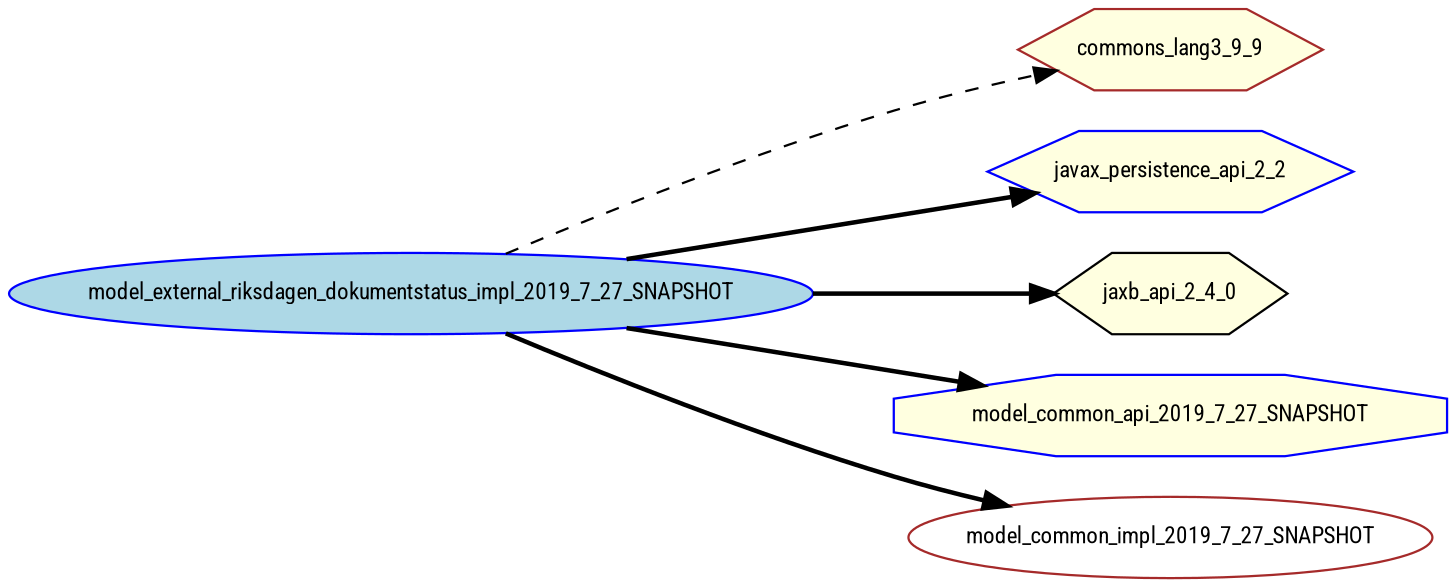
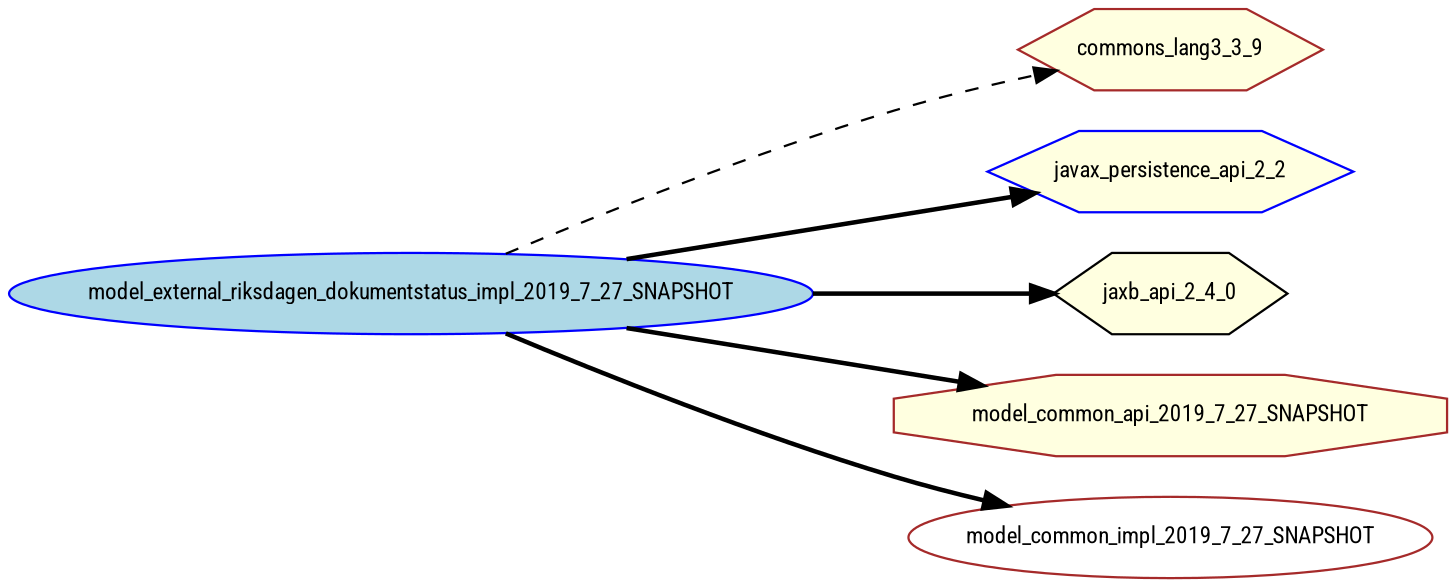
node "commons_lang3_9_9": label "commons_lang3_9_9" -> "commons_lang3_3_9"
node "model_common_api_2019_7_27_SNAPSHOT": color blue -> brown
